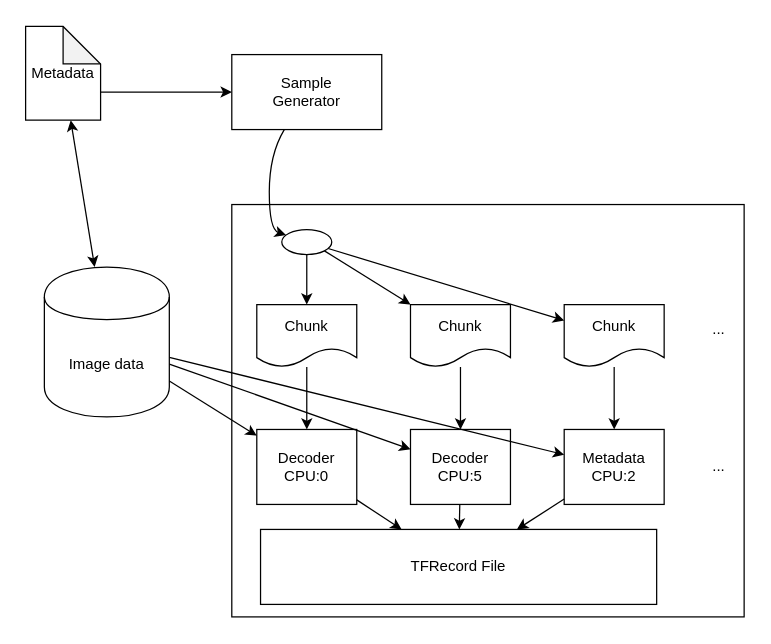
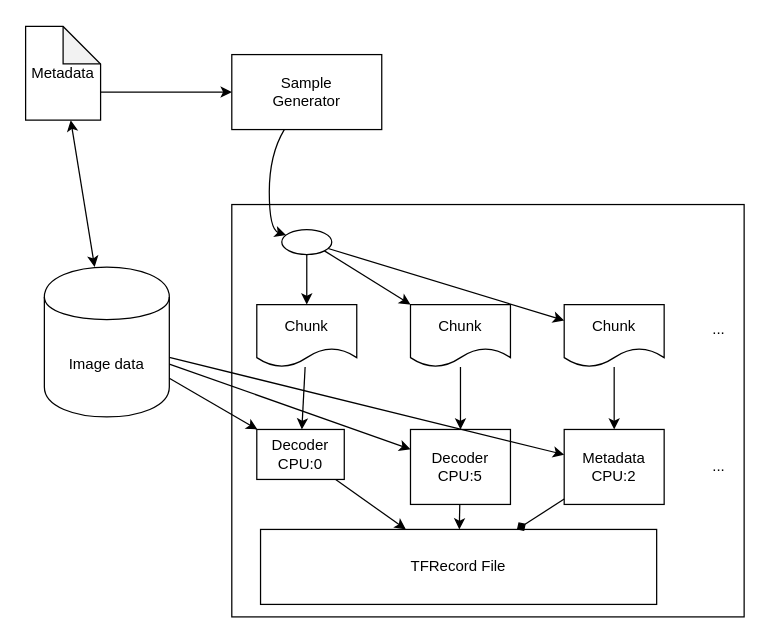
node "Decoder CPU:0": size 100x75 -> 88x50
edge "Metadata CPU:2" -> "TFRecord File": arrowhead classic -> diamond
